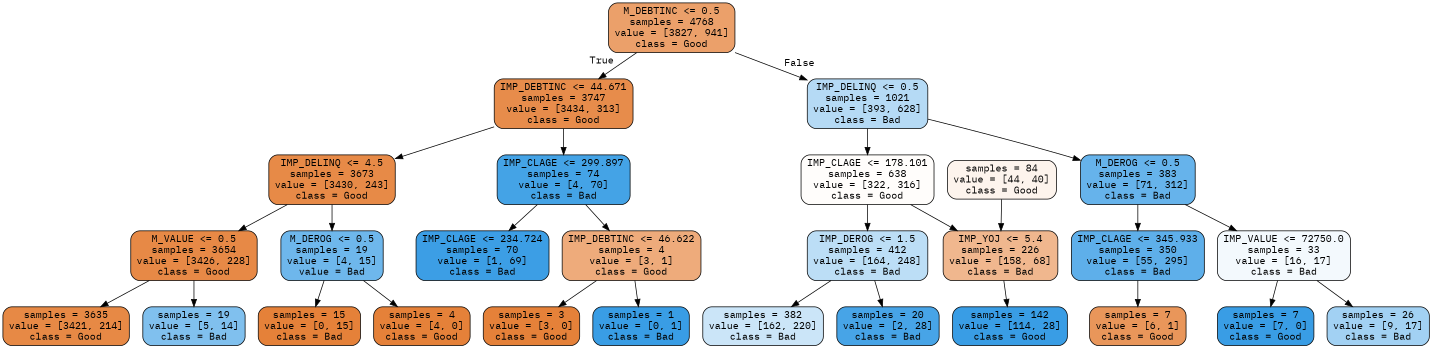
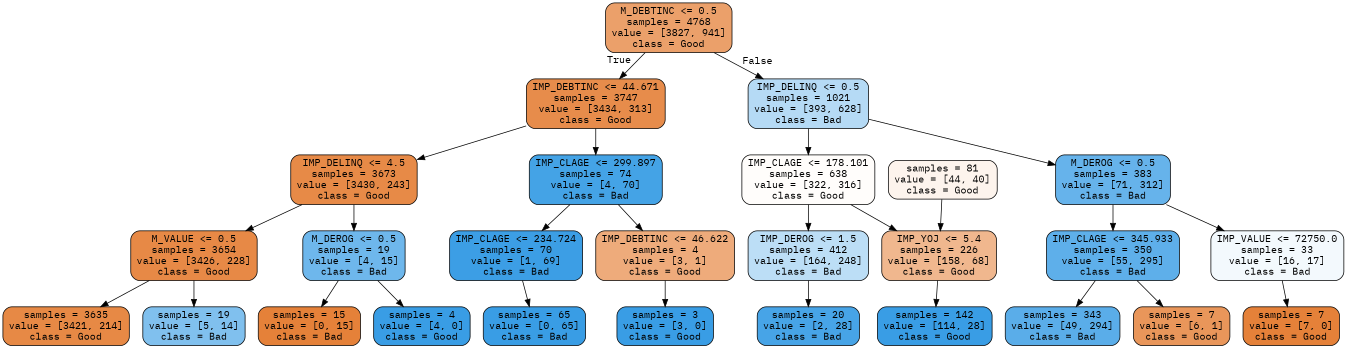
node "samples = 84 value = [44, 40] class = Good": label "samples = 84 value = [44, 40] class = Good" -> "samples = 81 value = [44, 40] class = Good"
node "M_DEROG <= 0.5 samples = 19 value = [4, 15] value = Bad": label "M_DEROG <= 0.5 samples = 19 value = [4, 15] value = Bad" -> "M_DEROG <= 0.5 samples = 19 value = [4, 15] class = Bad"
node "IMP_YOJ <= 5.4 samples = 226 value = [158, 68] class = Bad": label "IMP_YOJ <= 5.4 samples = 226 value = [158, 68] class = Bad" -> "IMP_YOJ <= 5.4 samples = 226 value = [158, 68] class = Good"
node "samples = 4 value = [4, 0] class = Good": fillcolor #e58139 -> #399de5
node "samples = 3 value = [3, 0] class = Good": fillcolor #e58139 -> #399de5
node "samples = 65 value = [0, 65] class = Bad": added
node "samples = 1 value = [0, 1] class = Bad": removed
node "samples = 382 value = [162, 220] class = Bad": removed
node "samples = 343 value = [49, 294] class = Bad": added
node "samples = 7 value = [7, 0] class = Good": fillcolor #399de5 -> #e58139
node "samples = 26 value = [9, 17] class = Bad": removed
